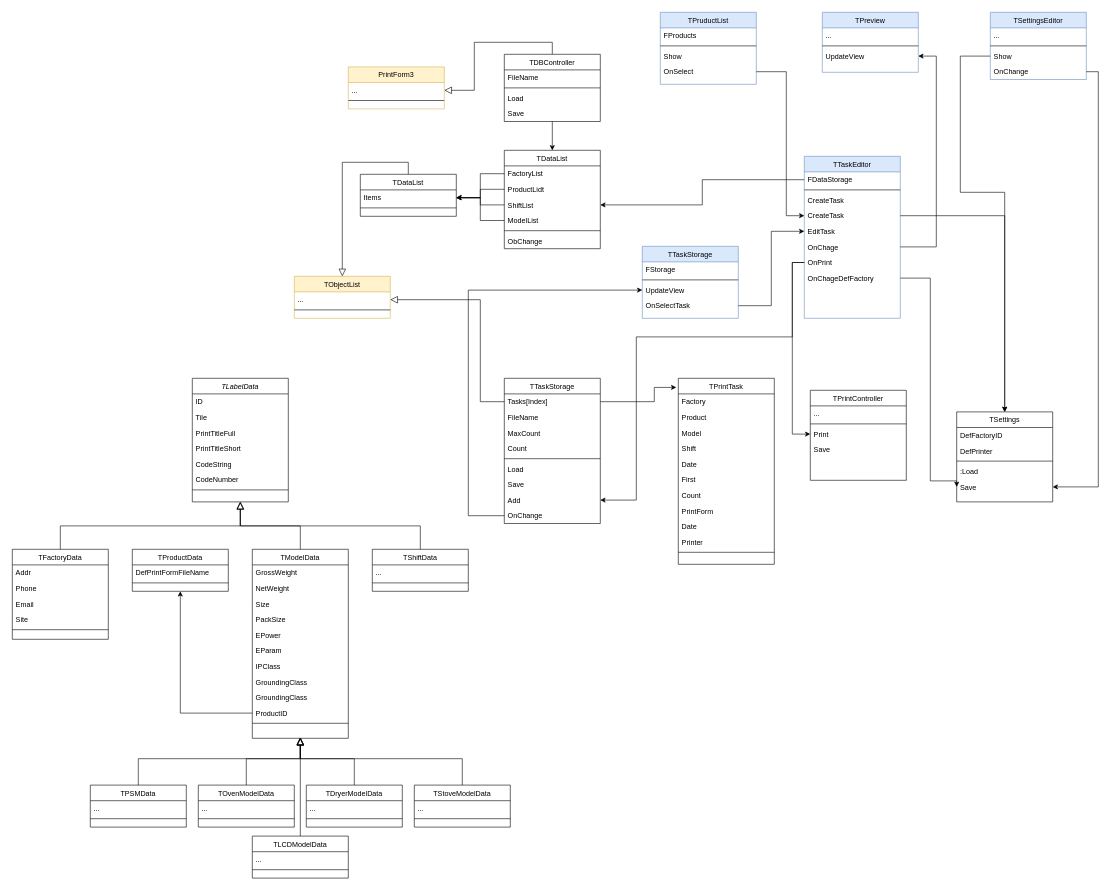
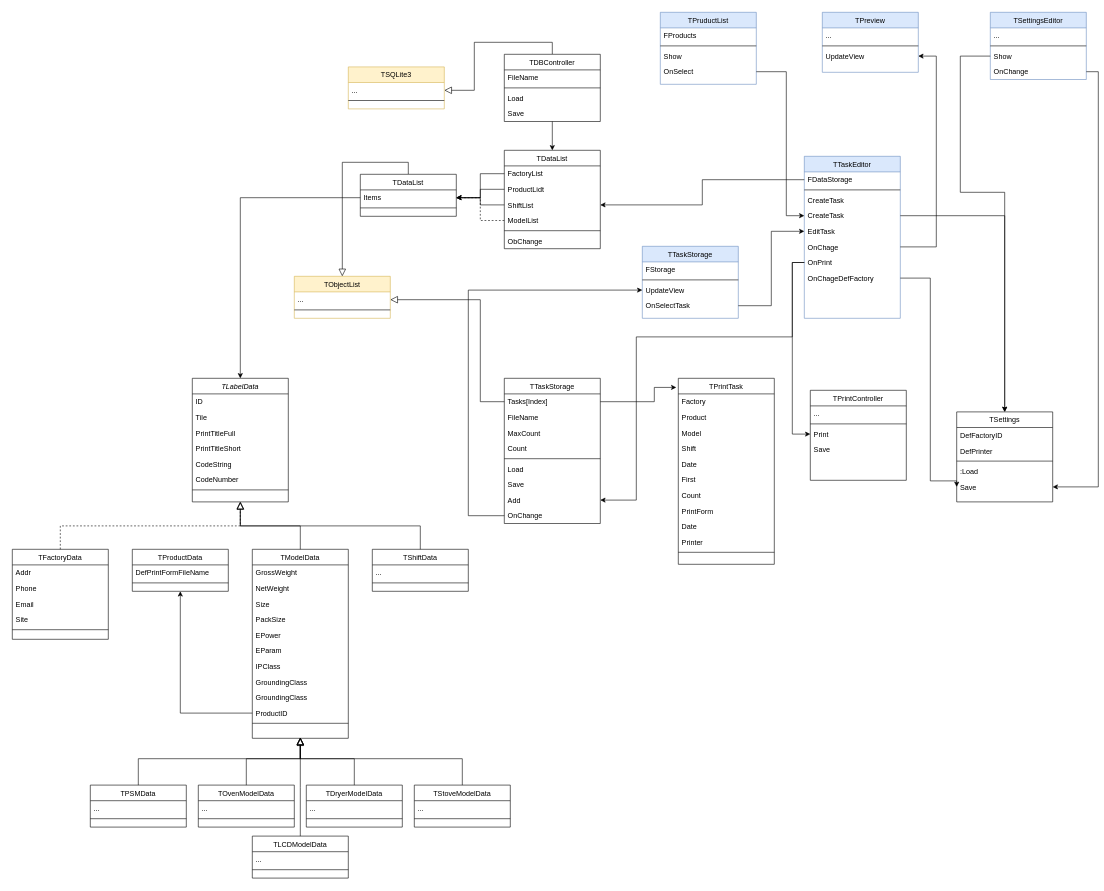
node "PrintForm3": label "PrintForm3" -> "TSQLite3"
edge "Items" -> "TLabelData": added
edge "ModelList" -> "Items": style solid -> dashed
edge "TFactoryData" -> "TLabelData": style solid -> dashed
